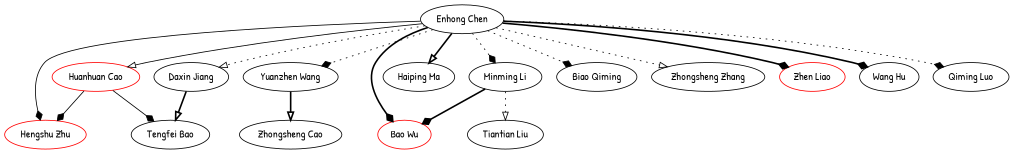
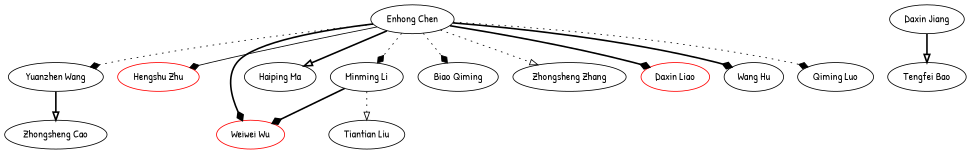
edge "Enhong Chen" -> "Daxin Jiang": removed
node "Huanhuan Cao": removed
node "Zhen Liao": label "Zhen Liao" -> "Daxin Liao"
node "Bao Wu": label "Bao Wu" -> "Weiwei Wu"
